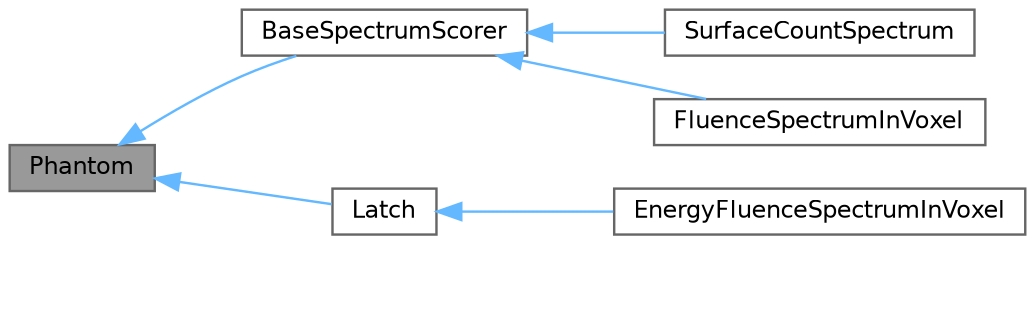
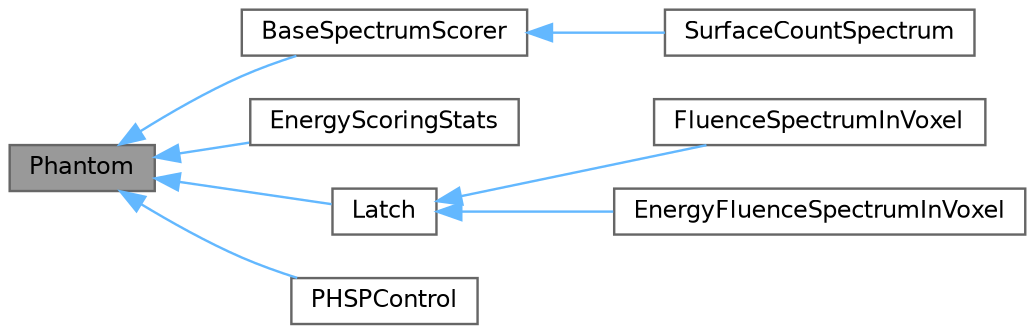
edge "FluenceSpectrumInVoxel" -> "BaseSpectrumScorer": now "FluenceSpectrumInVoxel" -> "Latch"
node "EnergyScoringStats": added
node "PHSPControl": added
